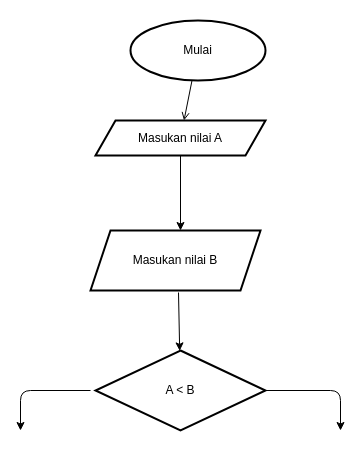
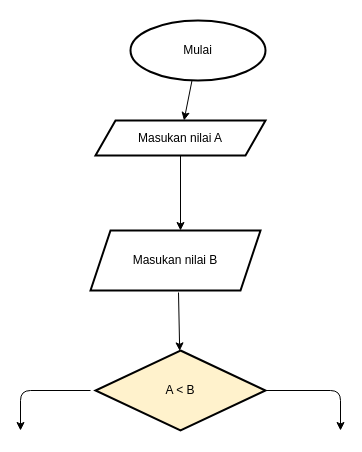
edge "Mulai" -> "Masukan nilai A": arrowhead open -> classic
node "A < B": fillcolor #ffffff -> #fff2cc
